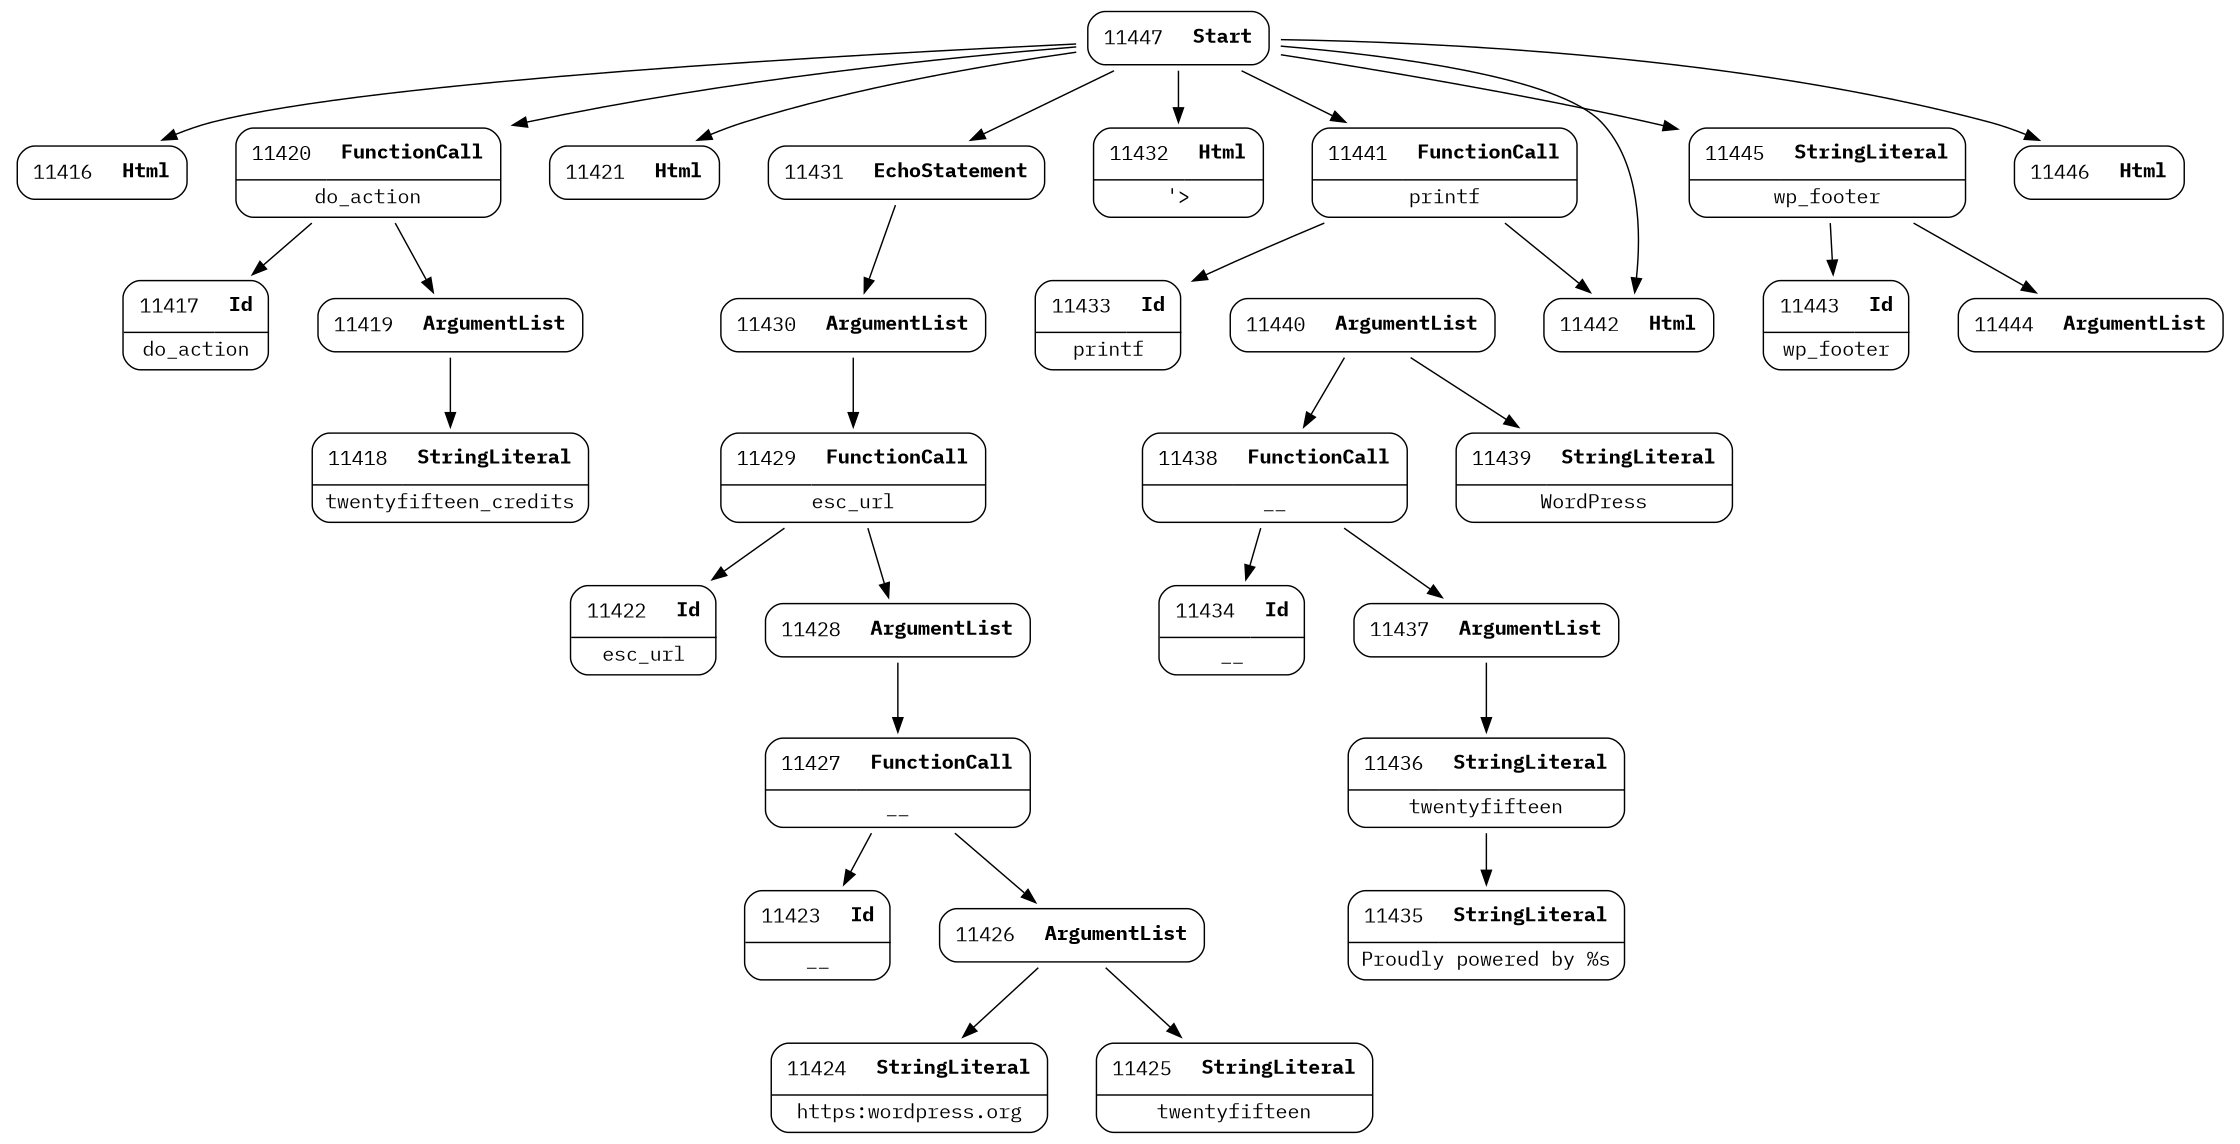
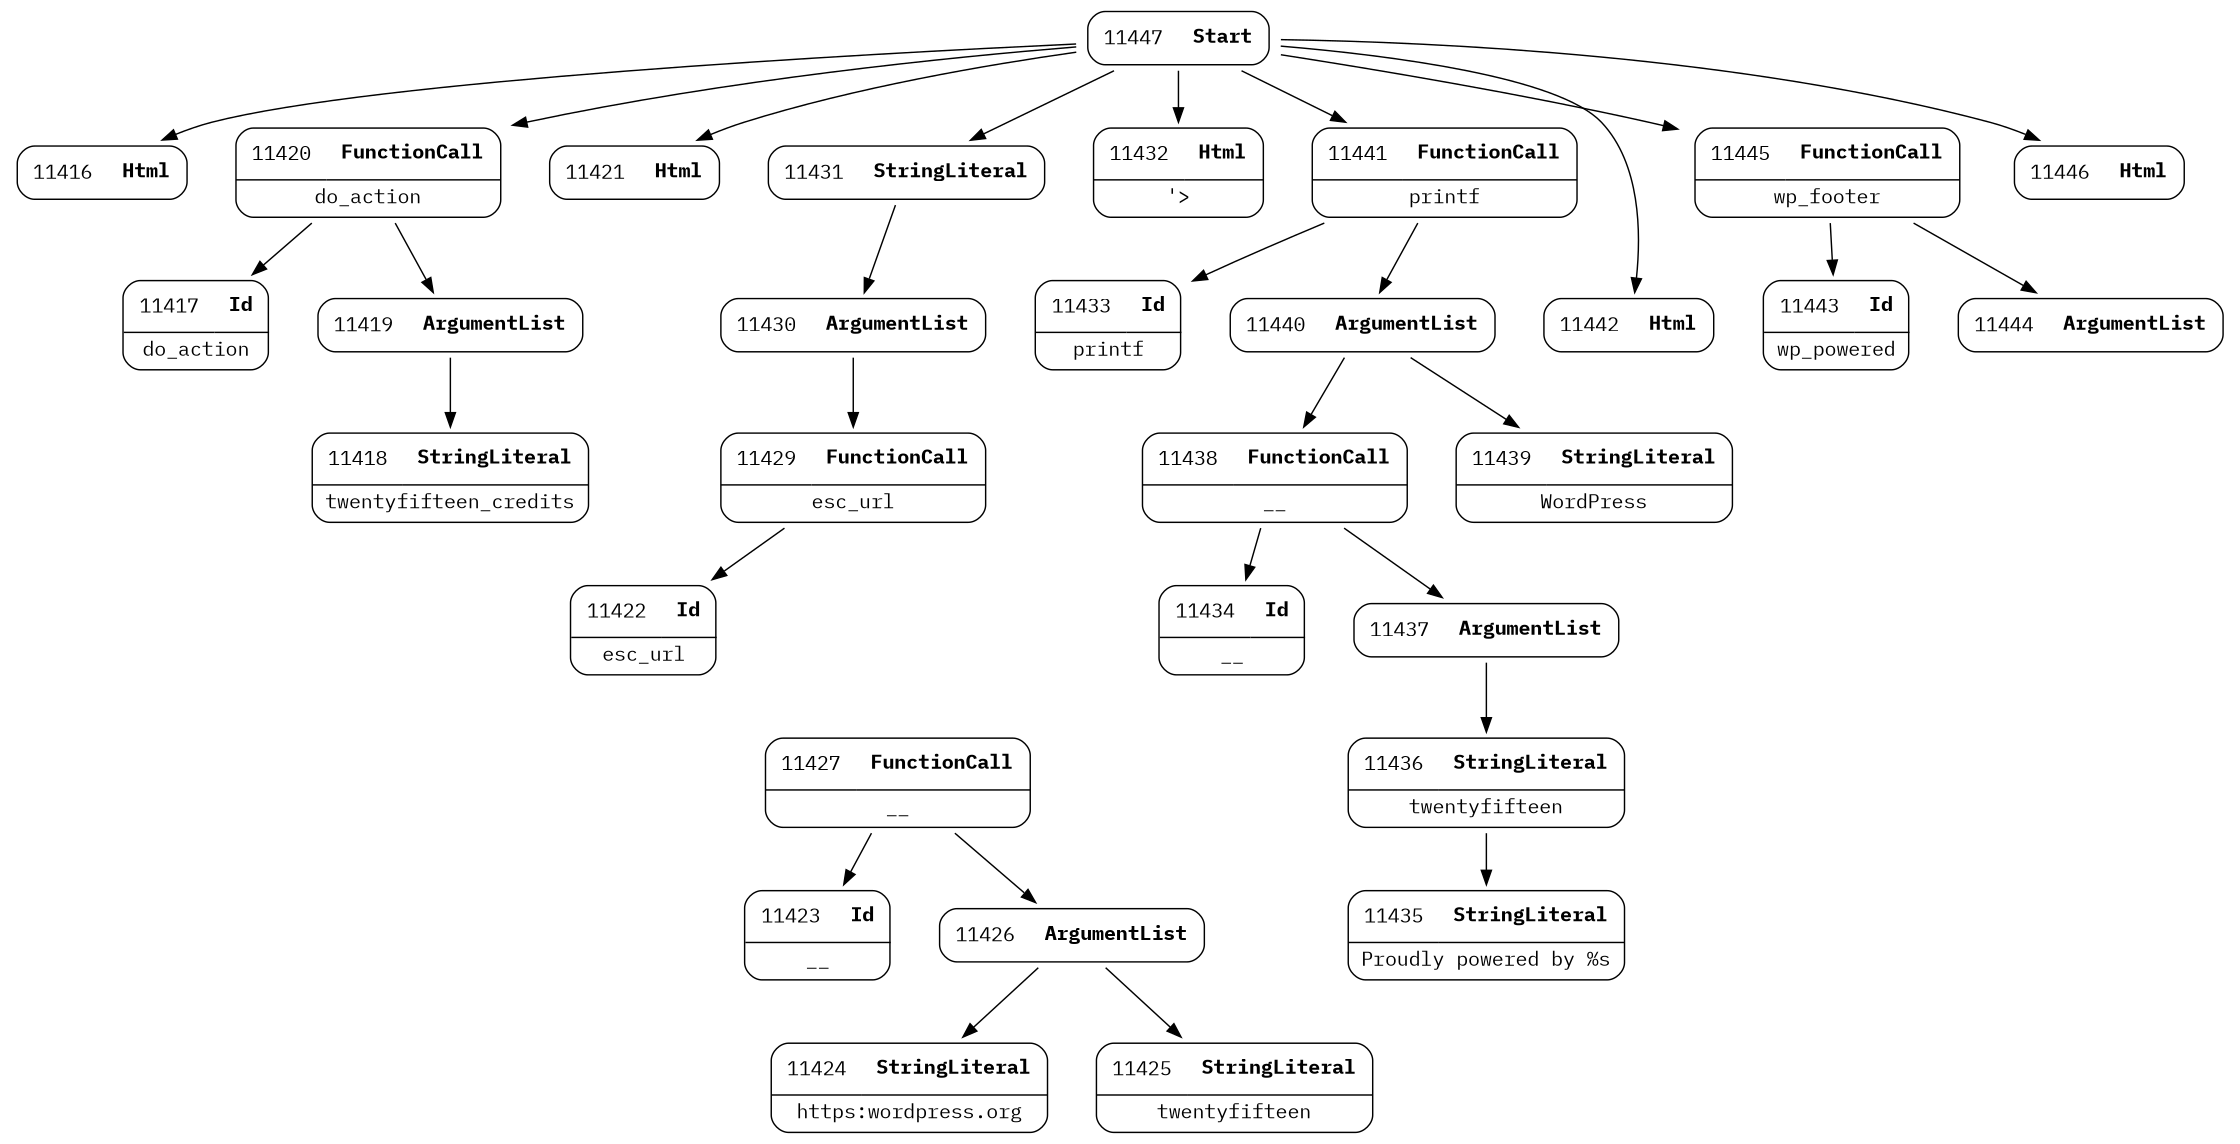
node "11445": text "StringLiteral" -> "FunctionCall"
node "11431": text "EchoStatement" -> "StringLiteral"
edge "11441" -> "11442": now "11441" -> "11440"
node "11443": text "wp_footer" -> "wp_powered"
node "11428": removed
